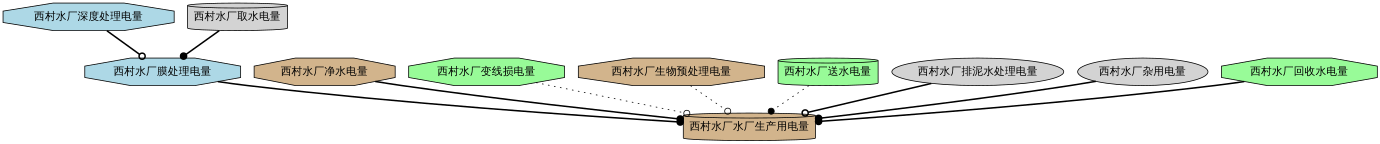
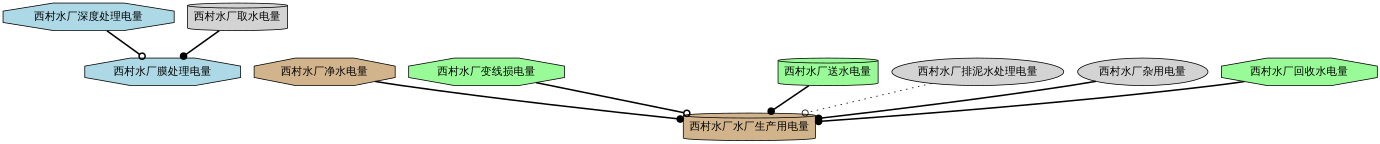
node "西村水厂生物预处理电量": removed
edge "西村水厂送水电量" -> "西村水厂水厂生产用电量": style dotted -> bold
edge "西村水厂变线损电量" -> "西村水厂水厂生产用电量": style dotted -> bold
edge "西村水厂排泥水处理电量" -> "西村水厂水厂生产用电量": style bold -> dotted
edge "西村水厂膜处理电量" -> "西村水厂水厂生产用电量": removed
